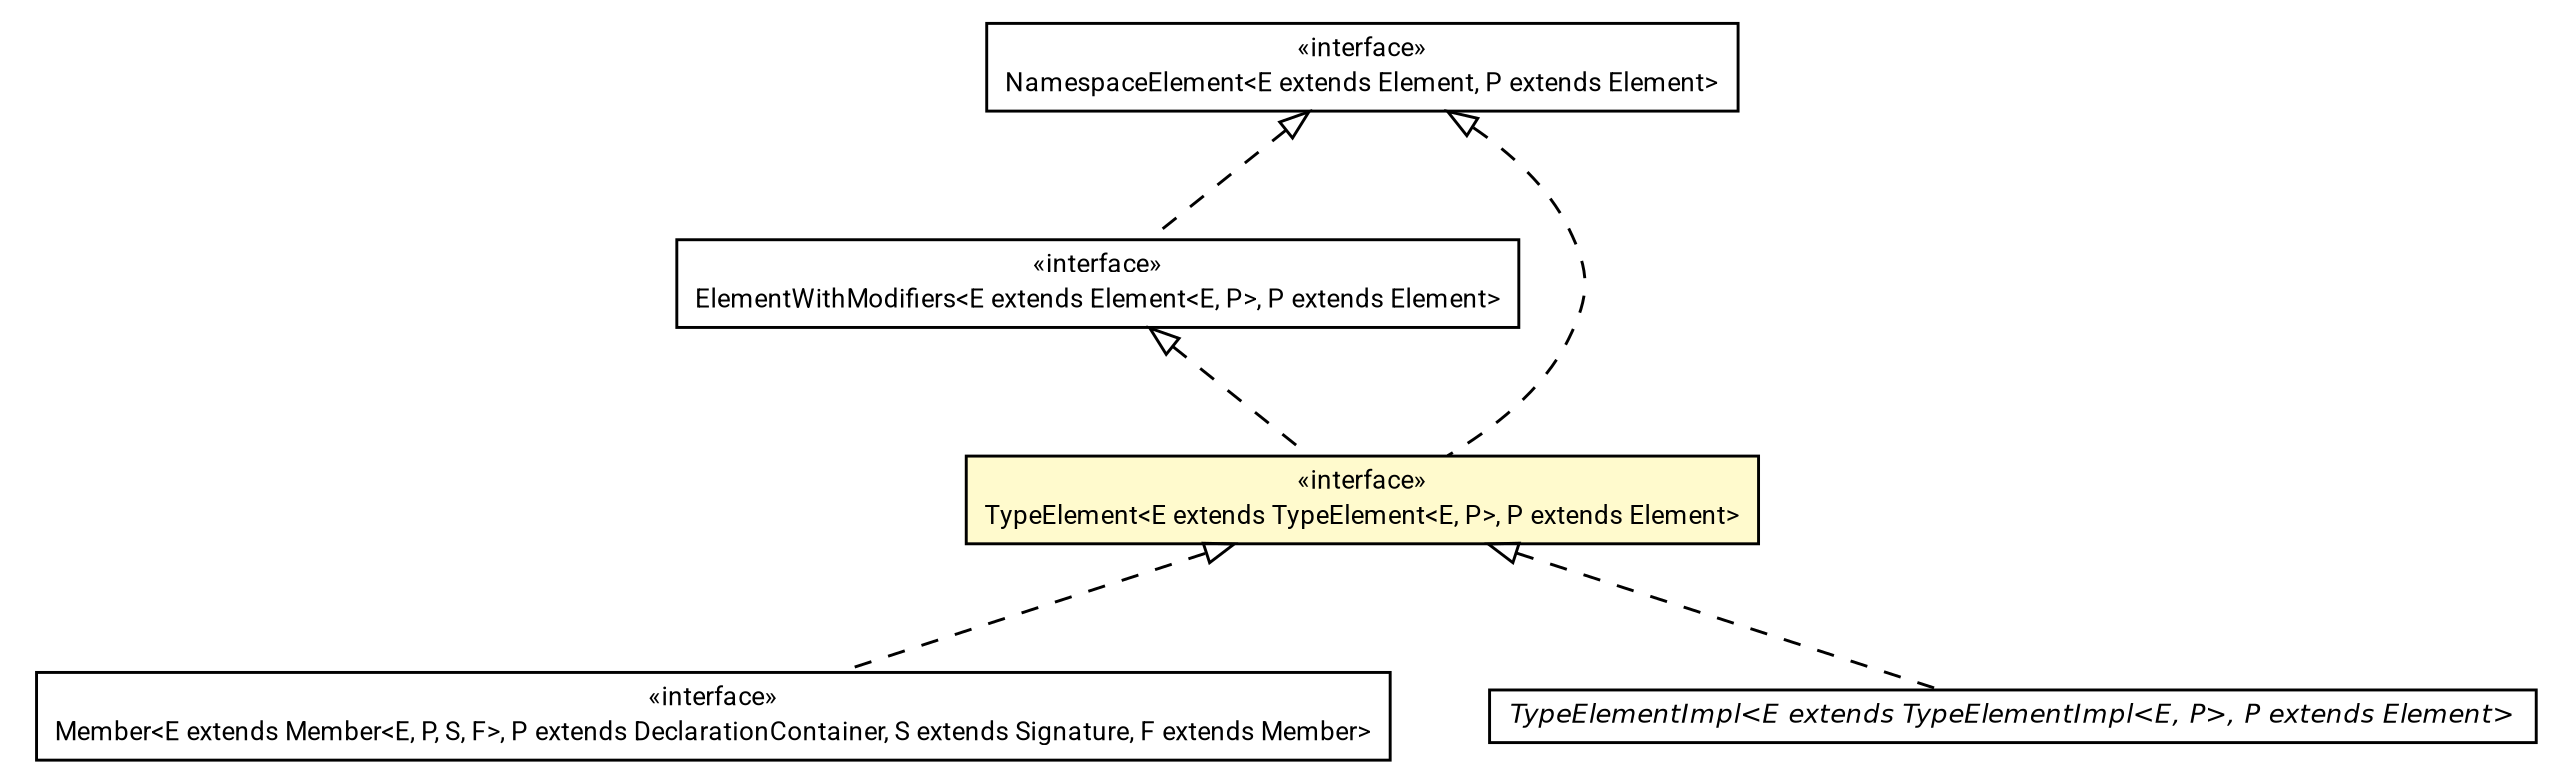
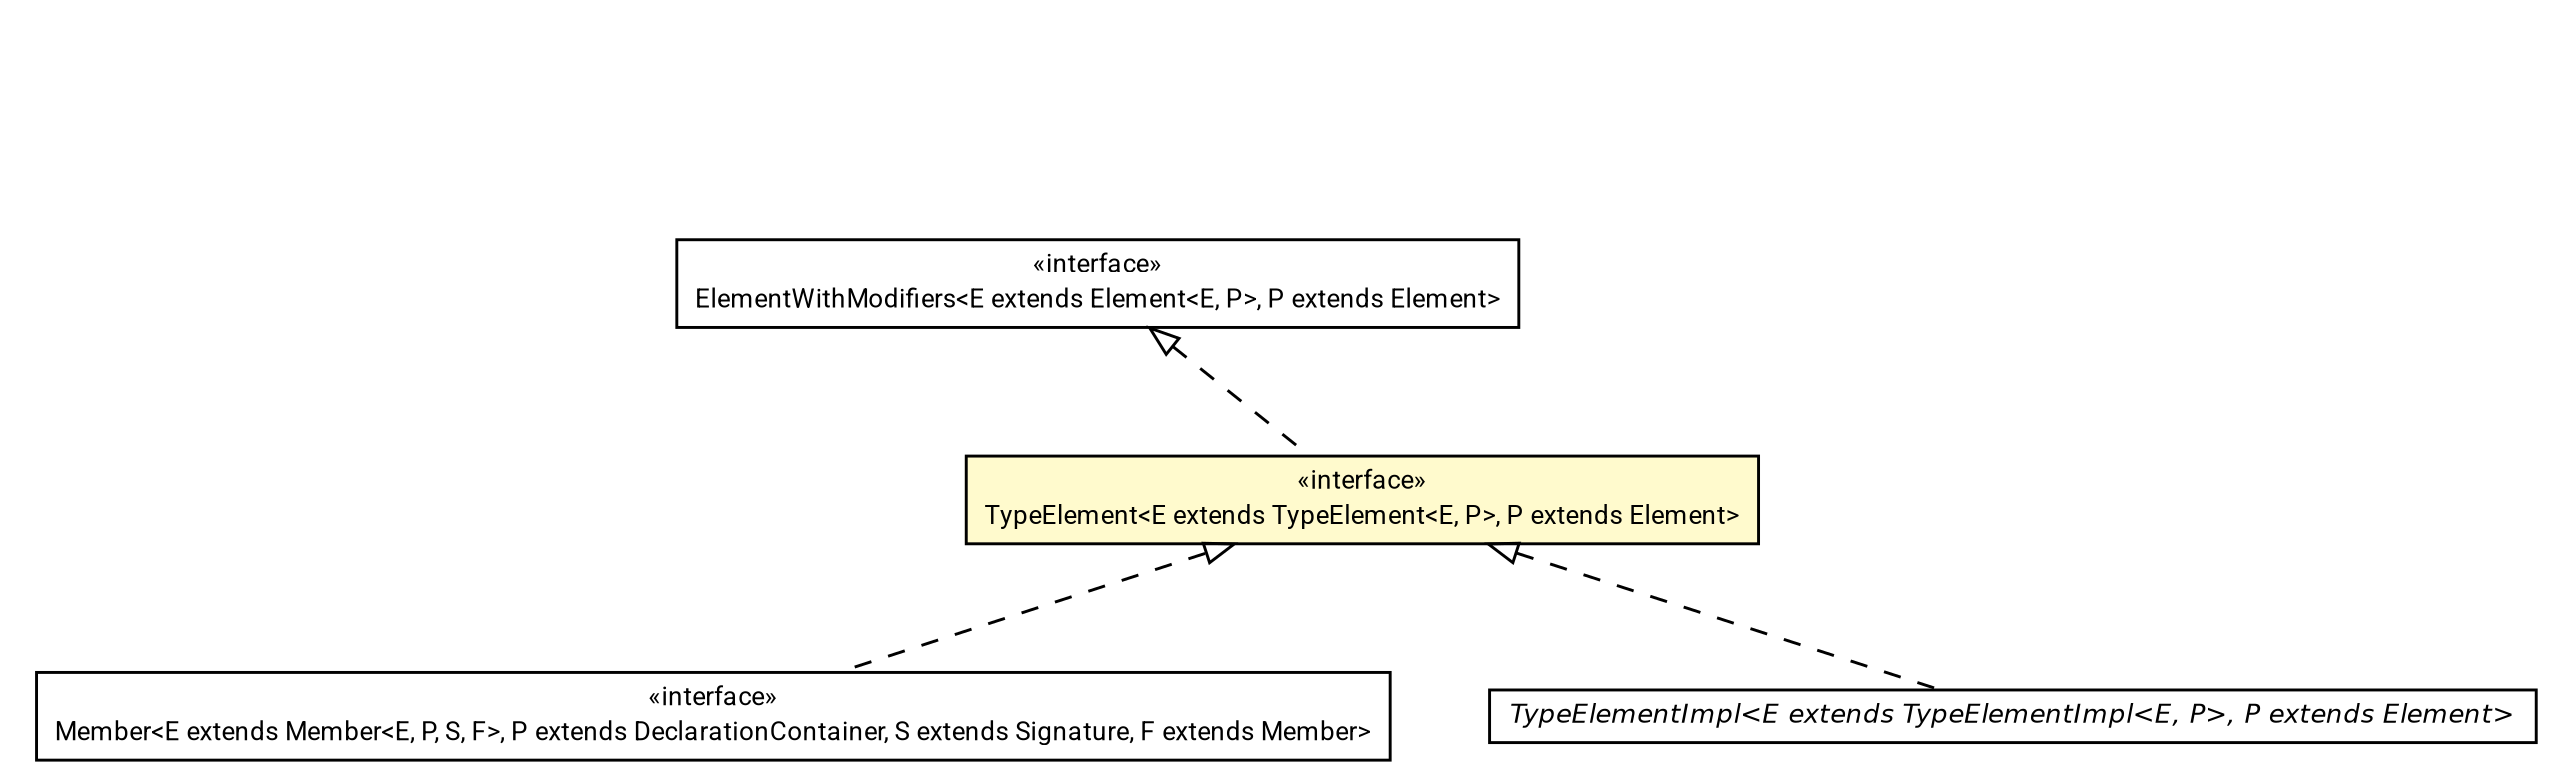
node "NamespaceElement<E extends Element, P extends Element>": removed
